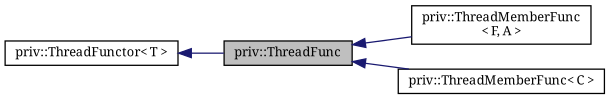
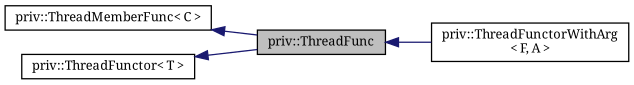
node "priv::ThreadMemberFunc < F, A >": label "priv::ThreadMemberFunc < F, A >" -> "priv::ThreadFunctorWithArg < F, A >"
edge "priv::ThreadMemberFunc< C >" -> "priv::ThreadFunc": reversed
